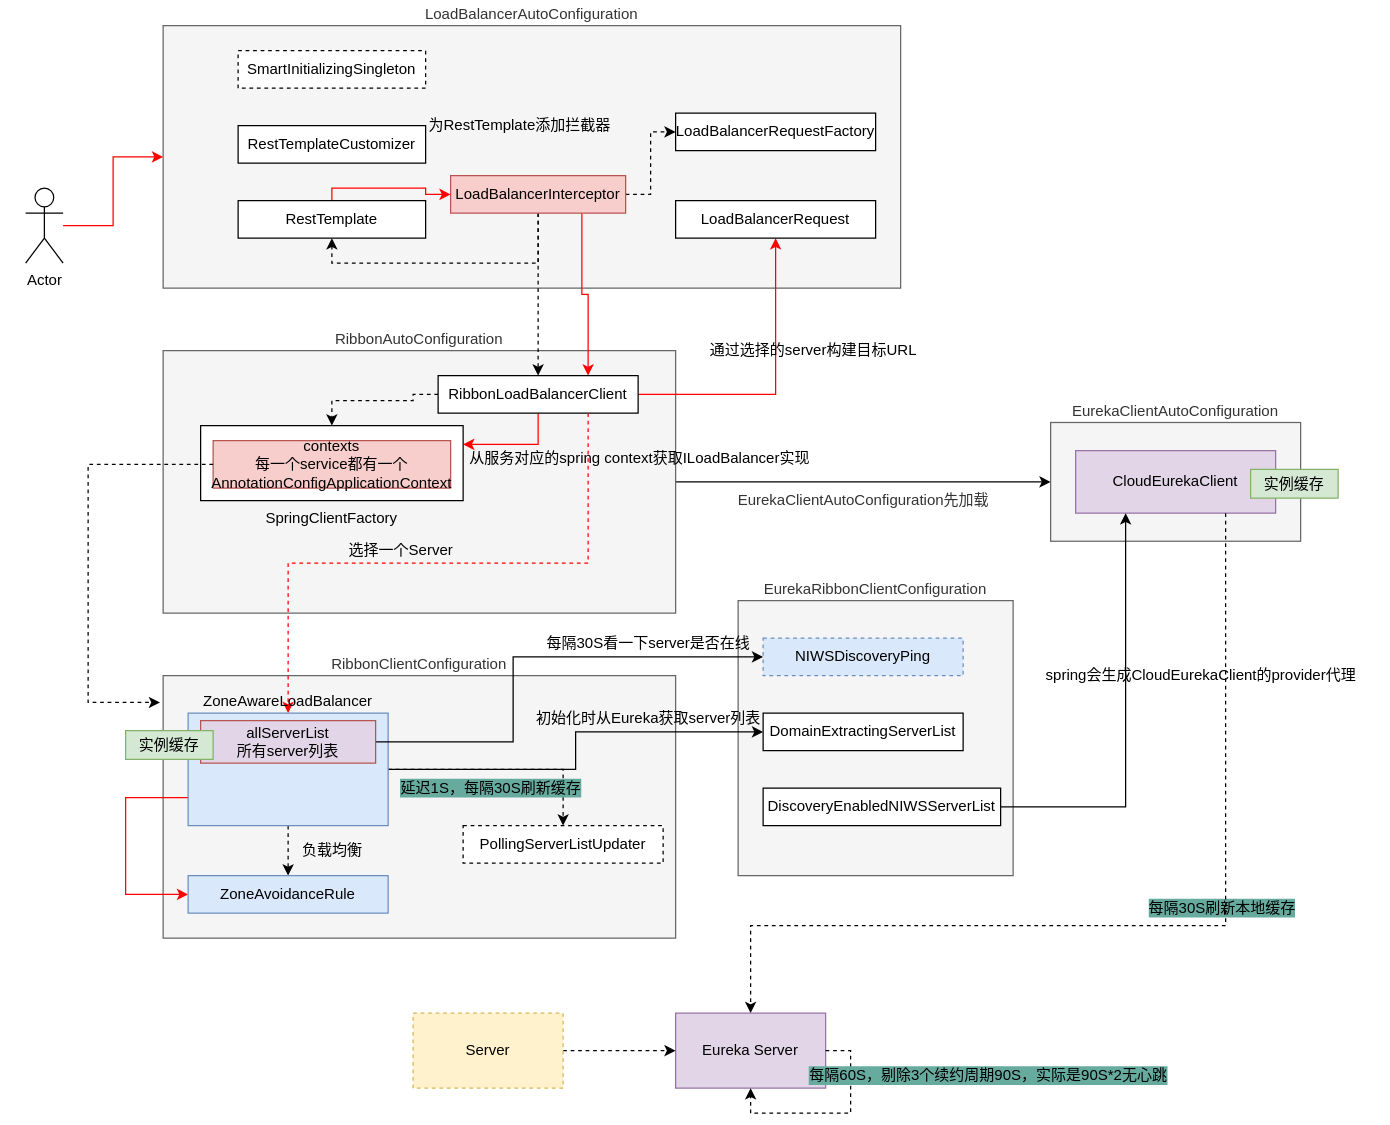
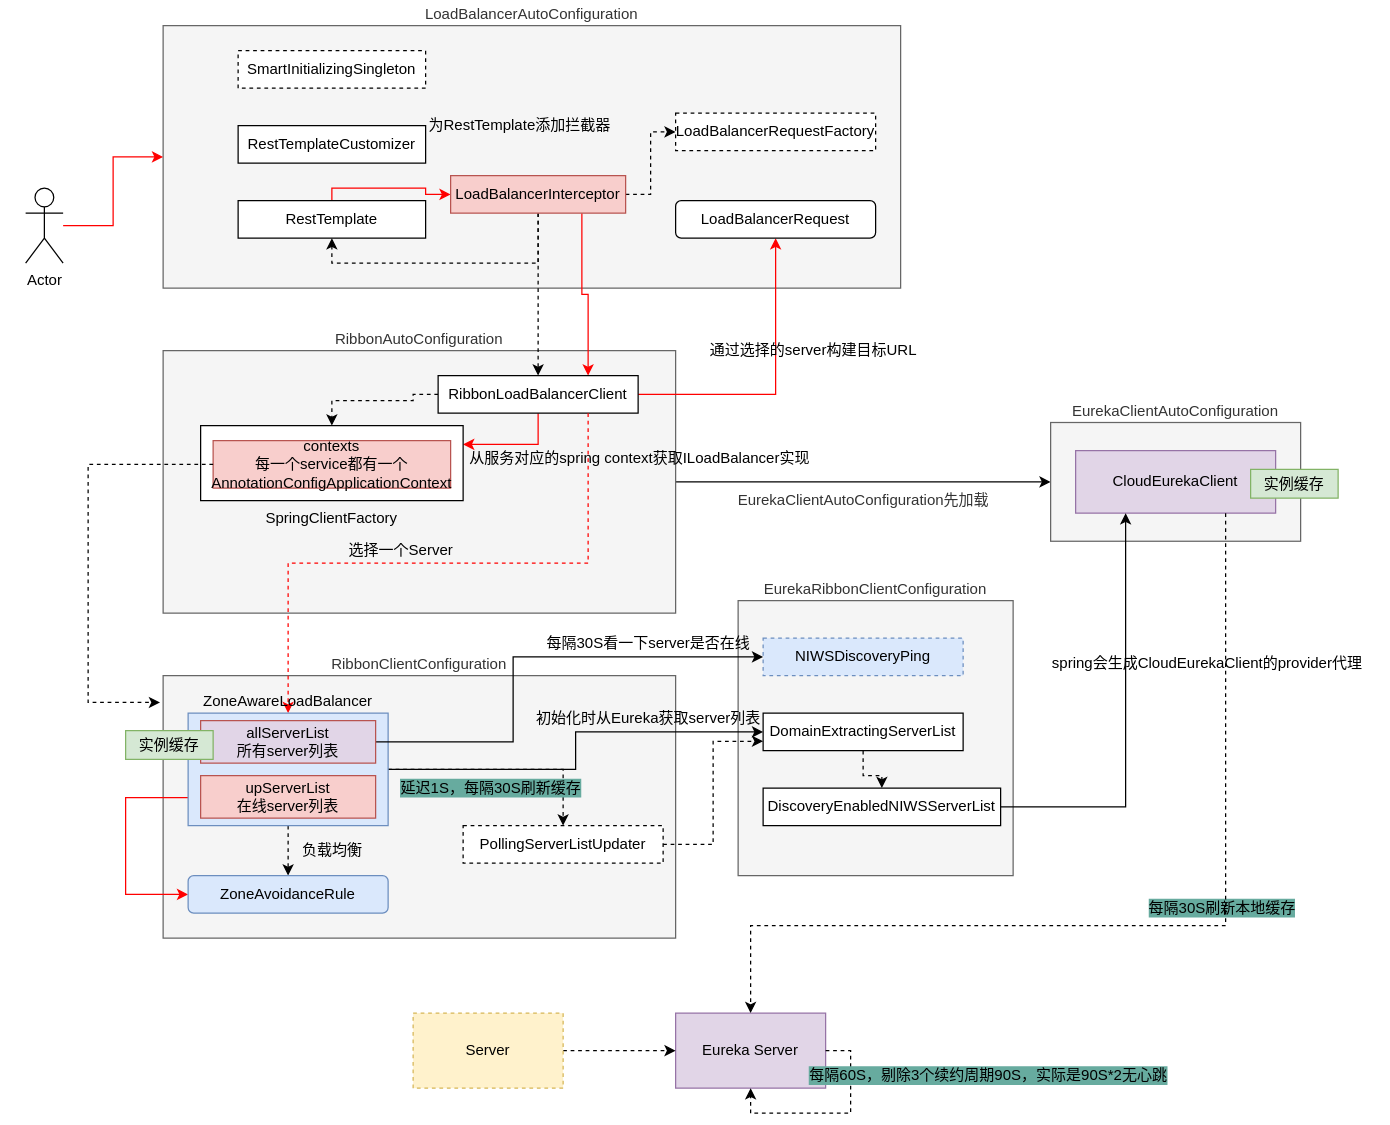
node "LoadBalancerRequestFactory": style solid -> dashed
node "LoadBalancerRequest": shape rectangle -> rounded rectangle
node "spring会生成CloudEurekaClient的provider代理": moved (1201, 676) -> (1207, 663)
edge "DomainExtractingServerList" -> "DiscoveryEnabledNIWSServerList": added
node "upServerList 在线server列表": added
edge "PollingServerListUpdater" -> "DomainExtractingServerList": added
node "ZoneAvoidanceRule": shape rectangle -> rounded rectangle
